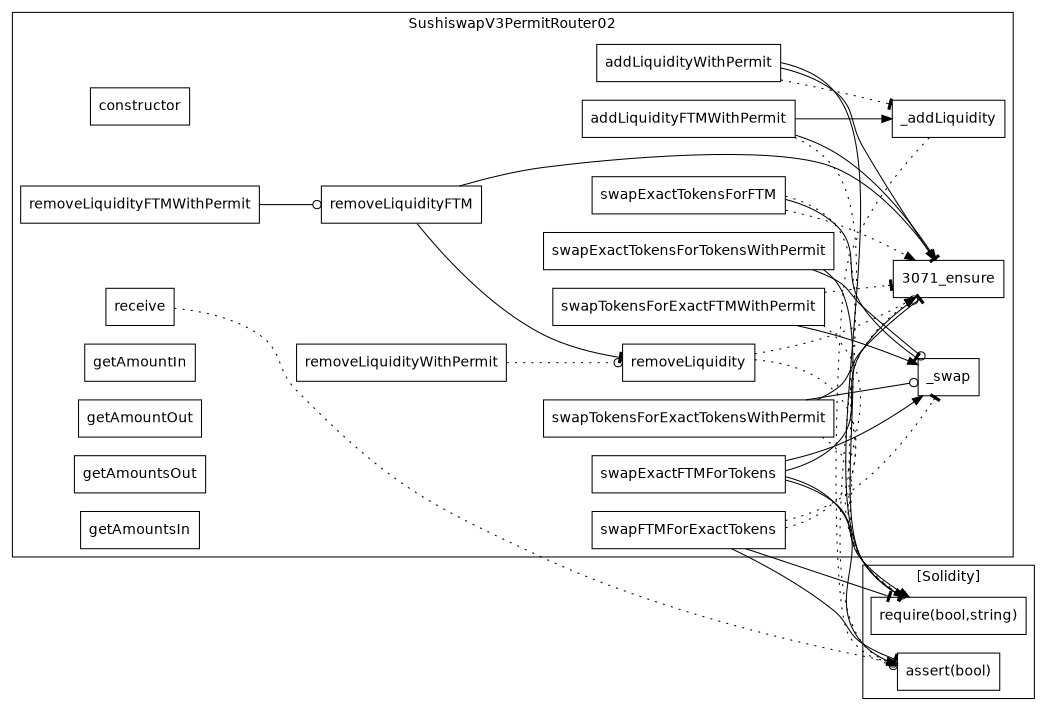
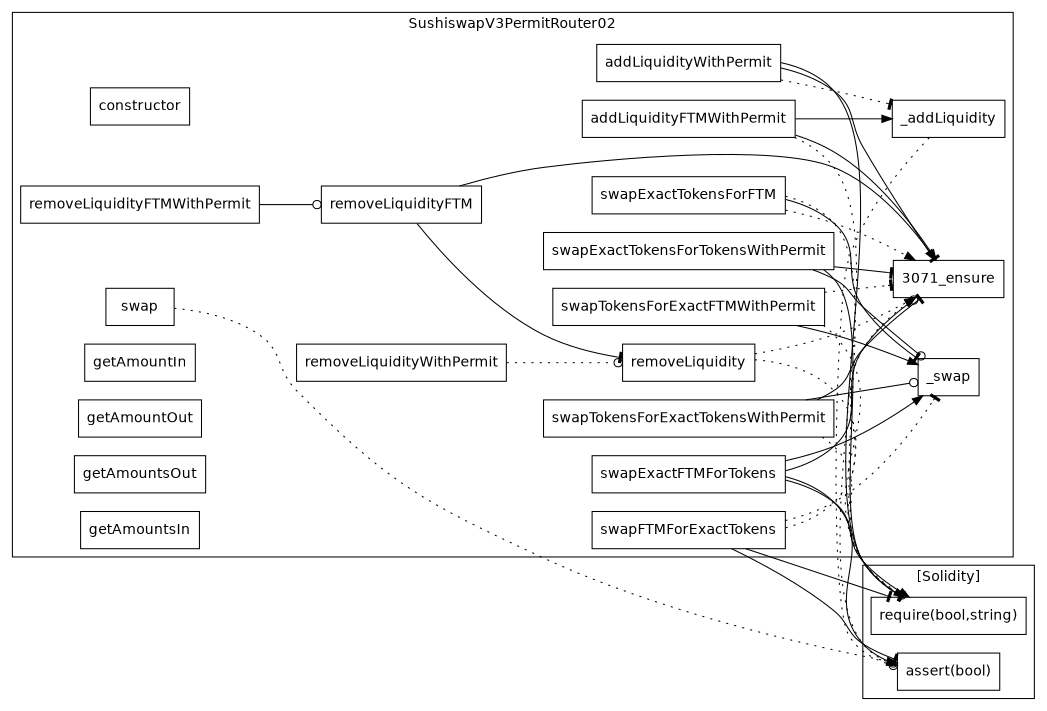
edge "swapExactTokensForTokensWithPermit" -> "3071_ensure": added
node "receive": label "receive" -> "swap"
